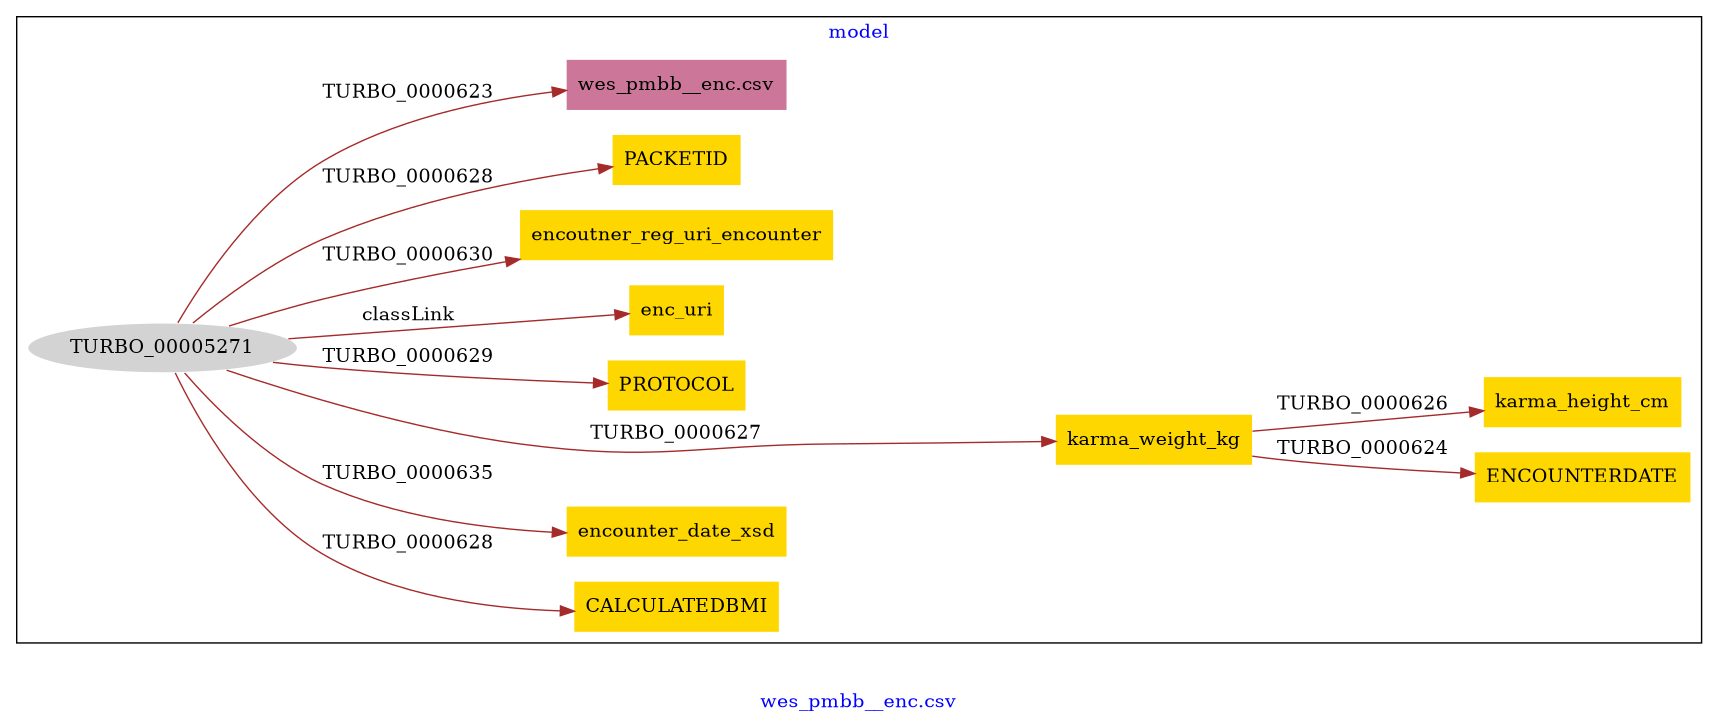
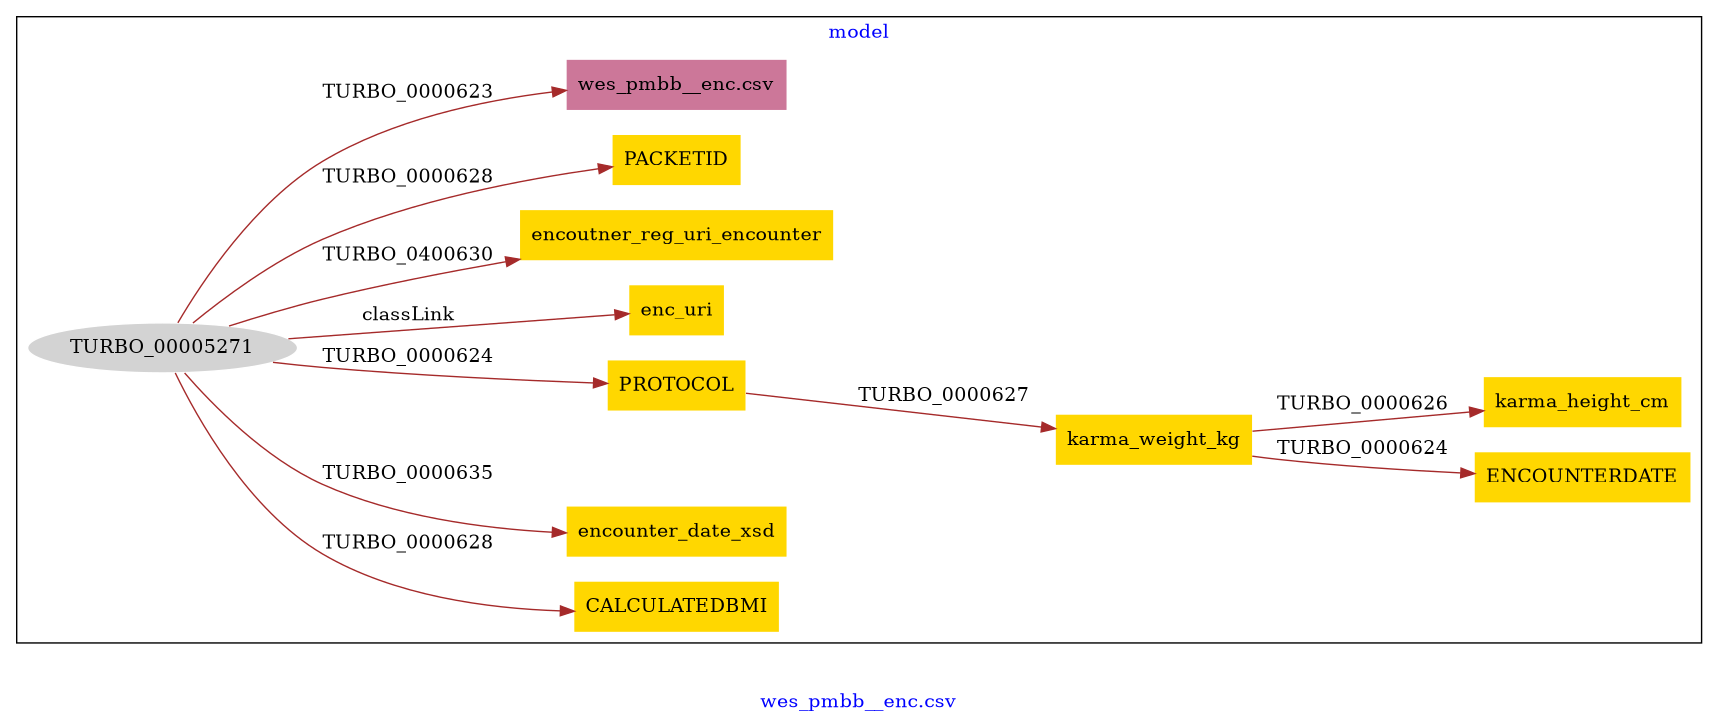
edge "TURBO_00005271" -> "encoutner_reg_uri_encounter": label "TURBO_0000630" -> "TURBO_0400630"
edge "TURBO_00005271" -> "PROTOCOL": label "TURBO_0000629" -> "TURBO_0000624"
edge "TURBO_00005271" -> "karma_weight_kg": now "PROTOCOL" -> "karma_weight_kg"
